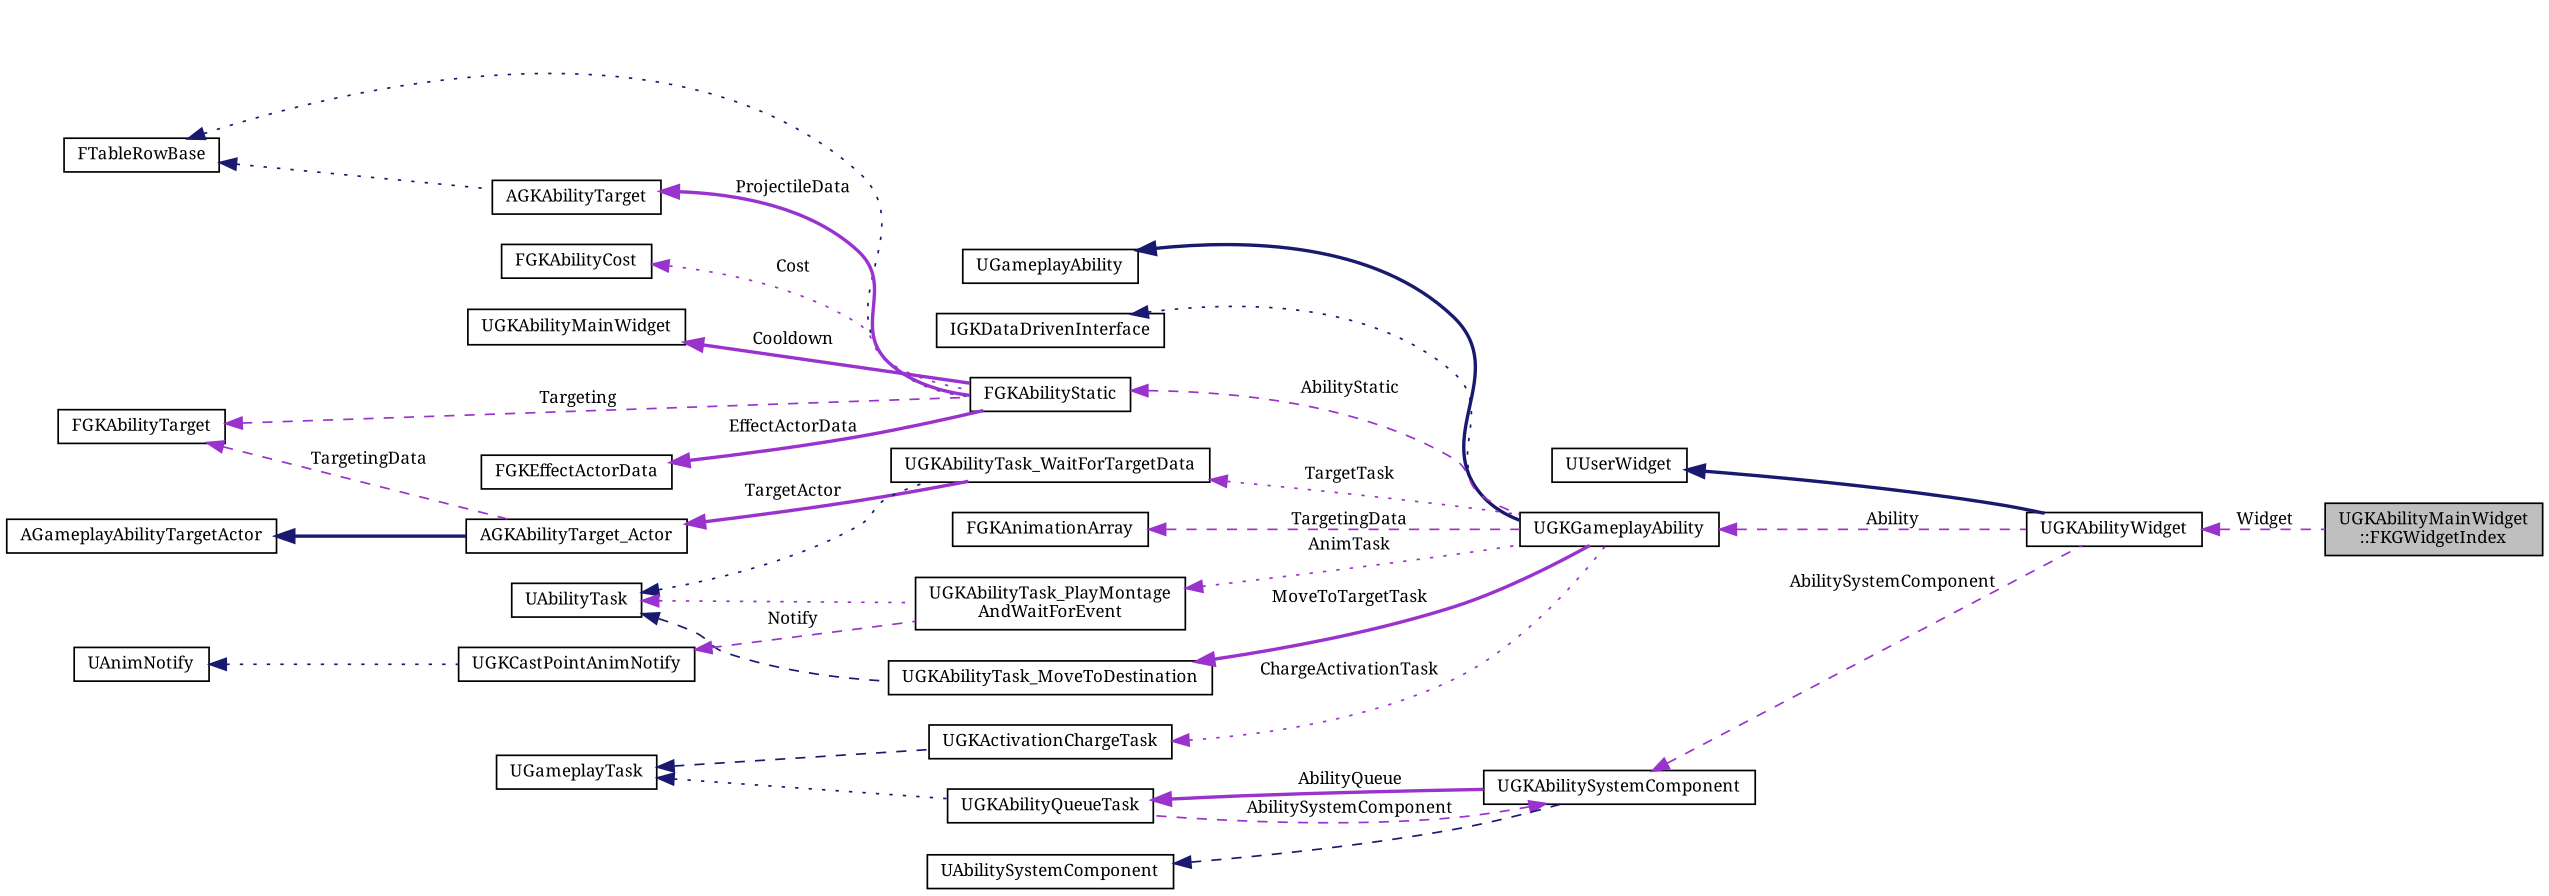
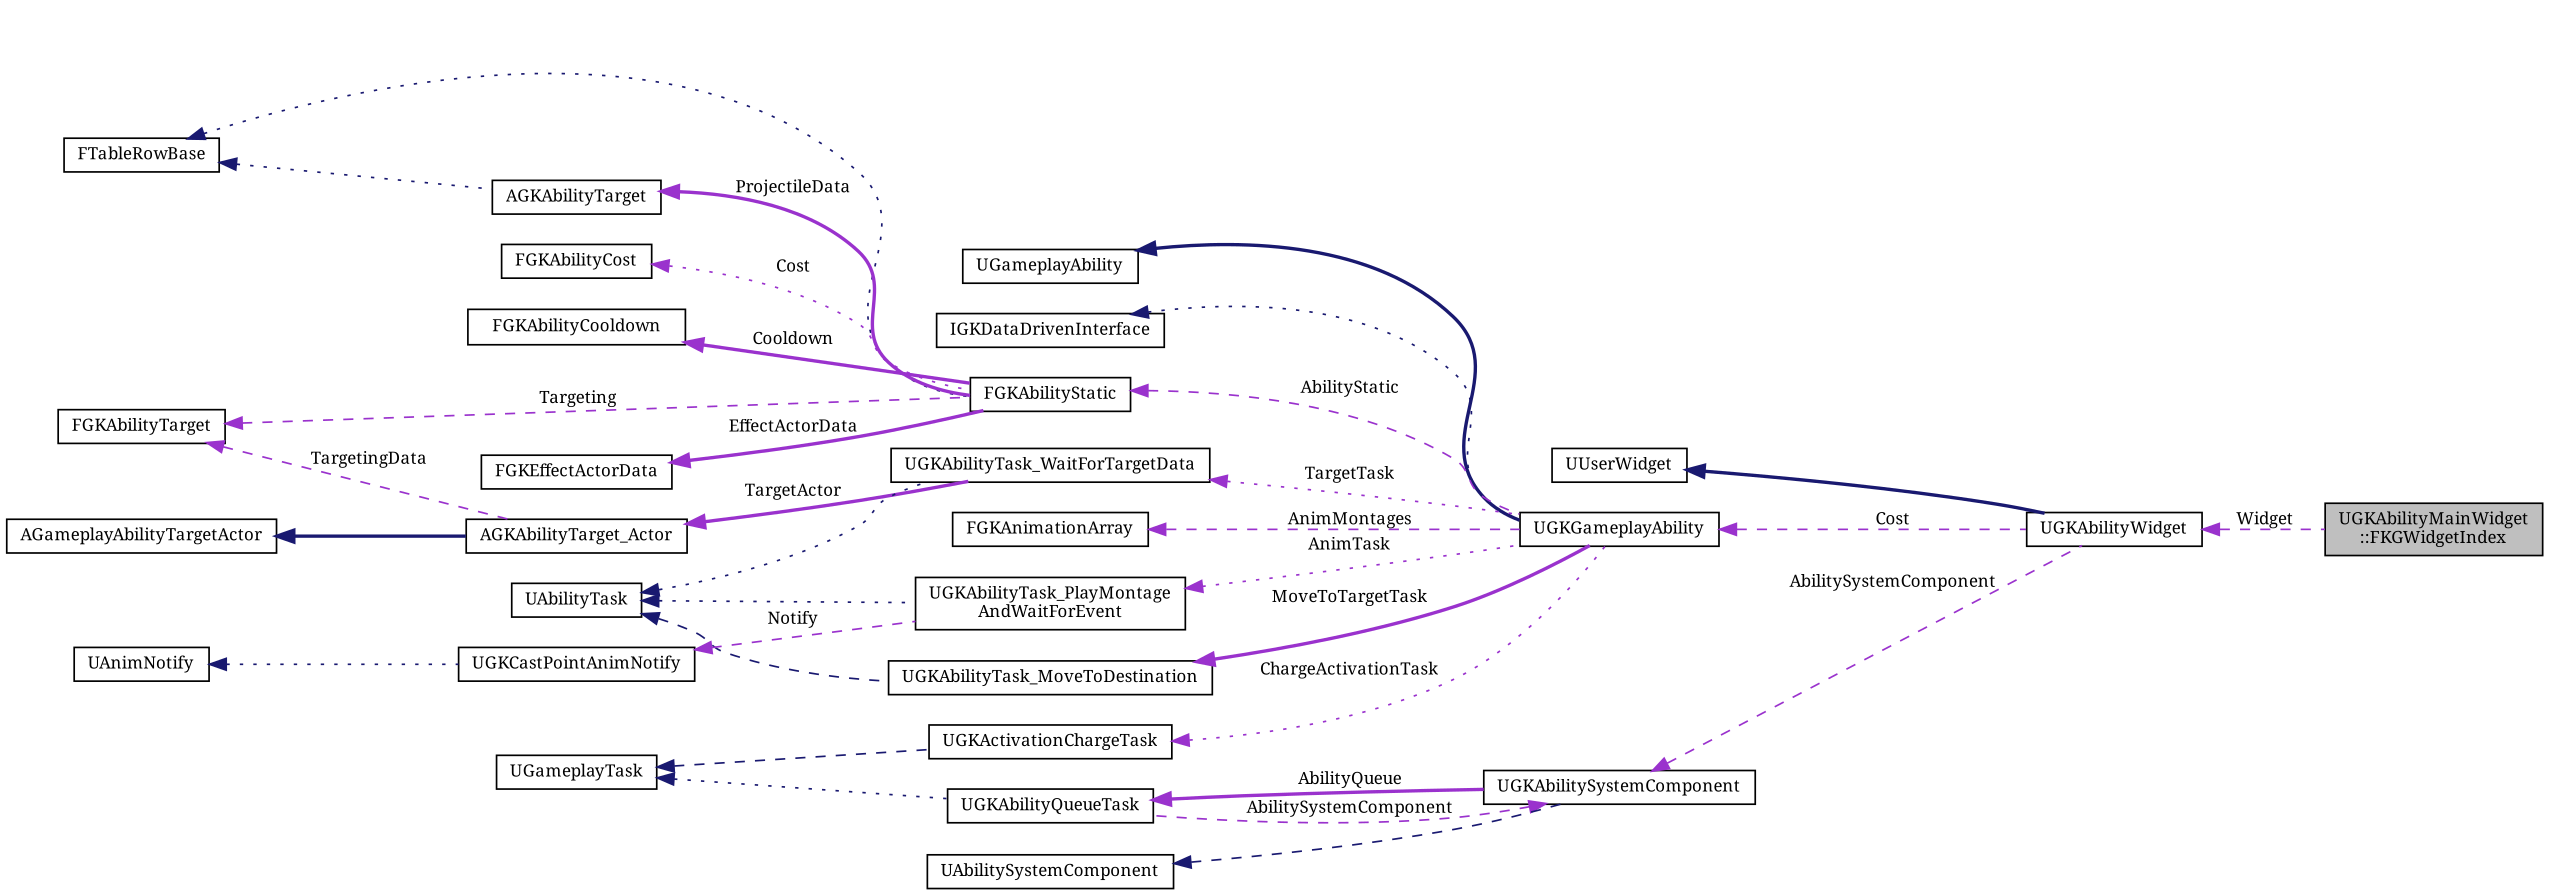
node "UGKAbilityMainWidget": label "UGKAbilityMainWidget" -> "FGKAbilityCooldown"
edge "UGKGameplayAbility" -> "FGKAnimationArray": label " TargetingData" -> " AnimMontages"
edge "UGKAbilityWidget" -> "UGKGameplayAbility": label " Ability" -> " Cost"
edge "UGKAbilityTask_PlayMontage AndWaitForEvent" -> "UAbilityTask": color darkorchid3 -> midnightblue
